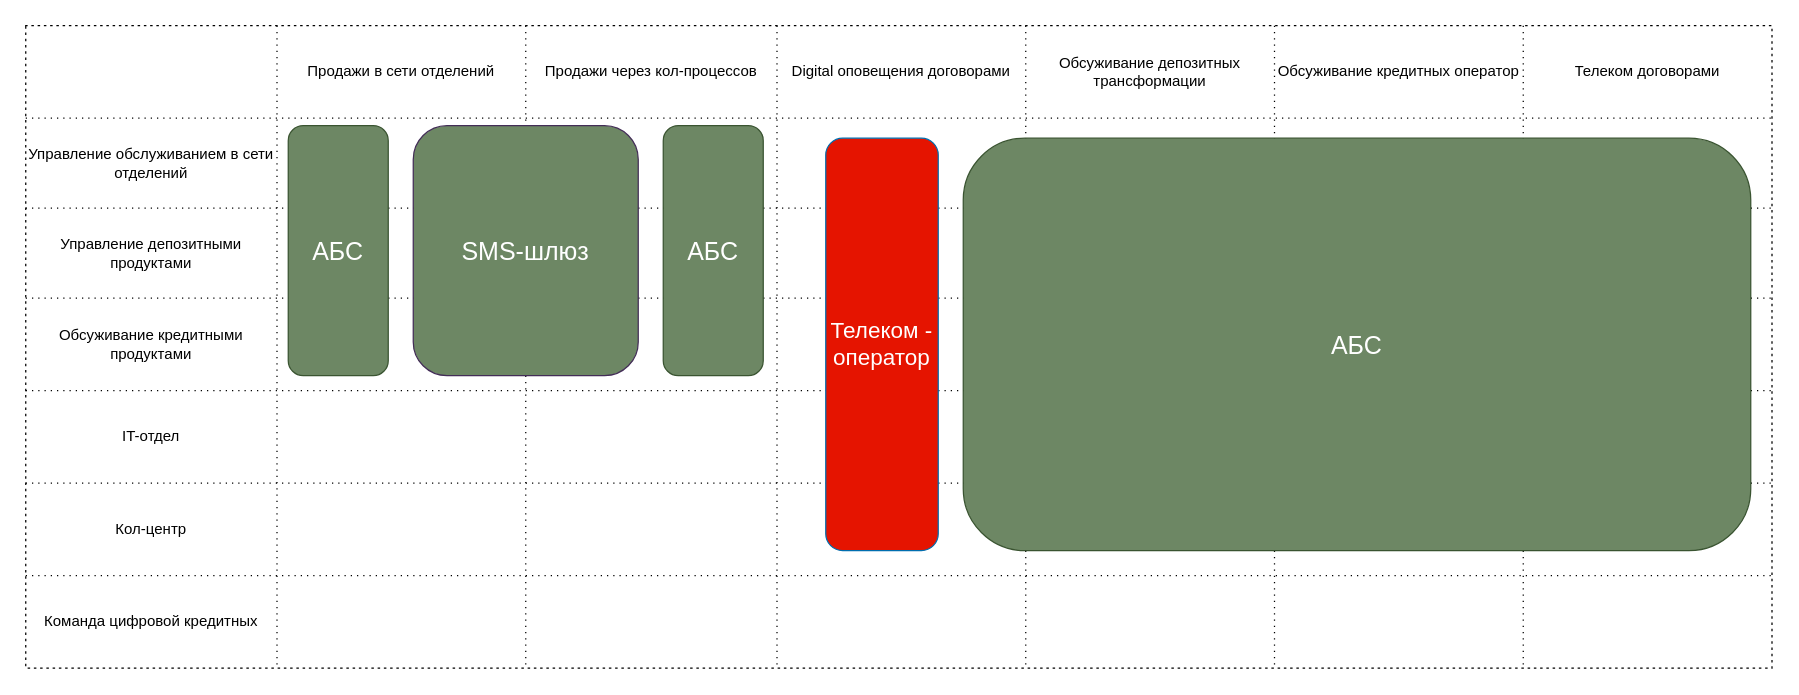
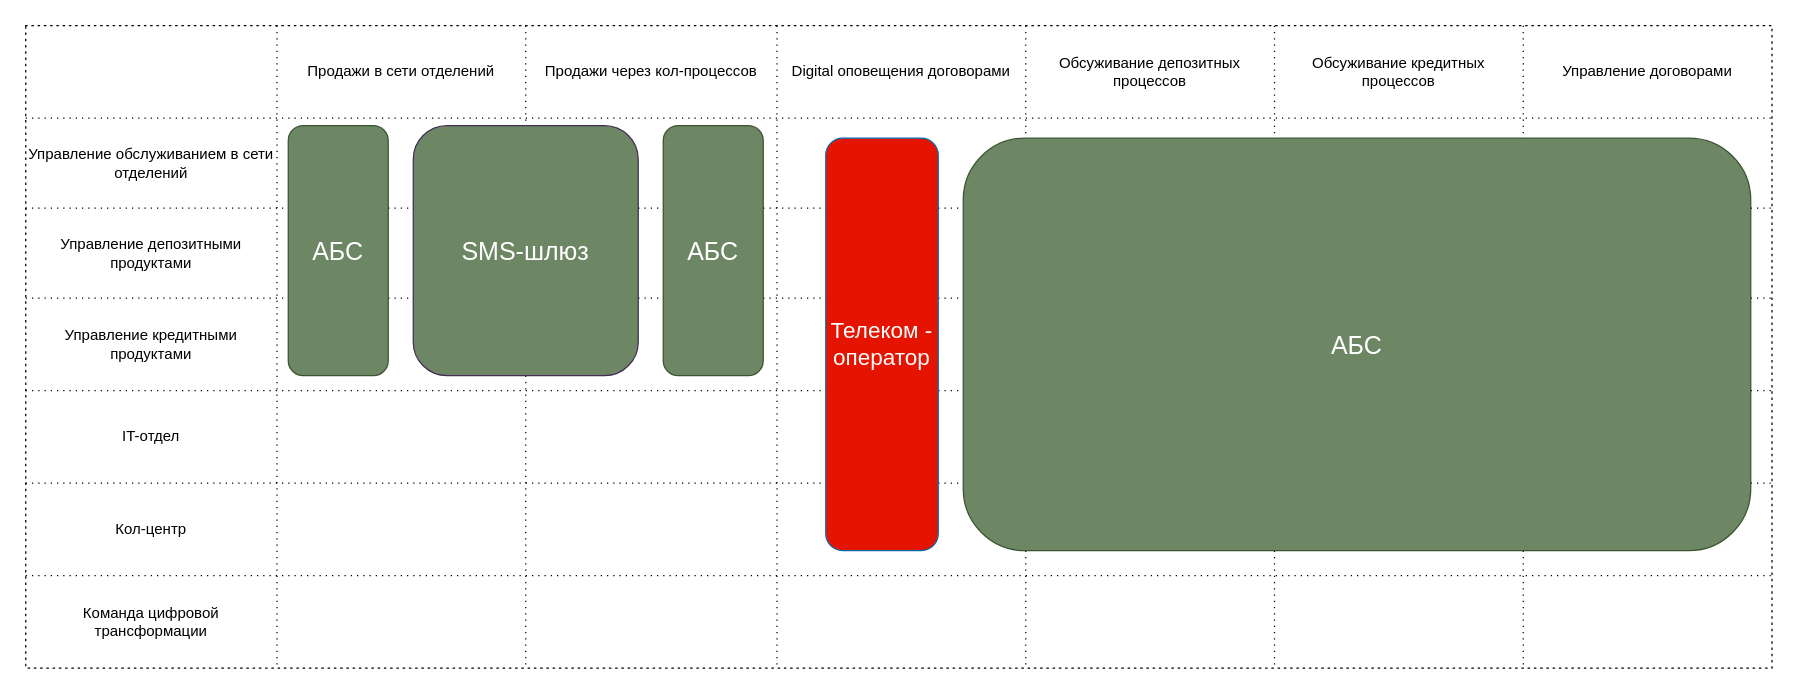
node "Обсуживание депозитных трансформации": label "Обсуживание депозитных трансформации" -> "Обсуживание депозитных процессов"
node "Обсуживание кредитных оператор": label "Обсуживание кредитных оператор" -> "Обсуживание кредитных процессов"
node "Телеком договорами": label "Телеком договорами" -> "Управление договорами"
node "Обсуживание кредитными продуктами": label "Обсуживание кредитными продуктами" -> "Управление кредитными продуктами"
node "Команда цифровой кредитных": label "Команда цифровой кредитных" -> "Команда цифровой трансформации"
